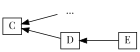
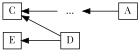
node "A": added
edge "E" -> "D": reversed
